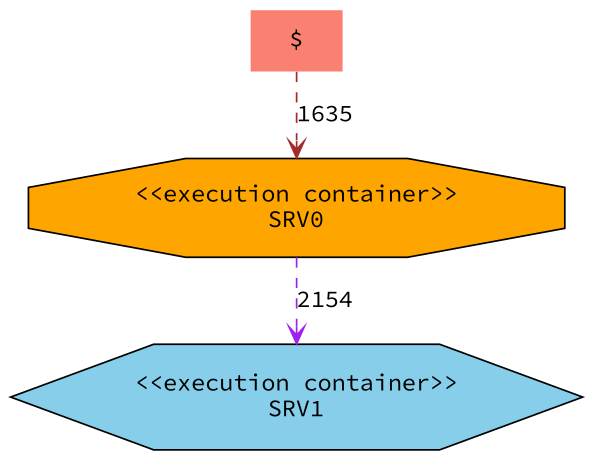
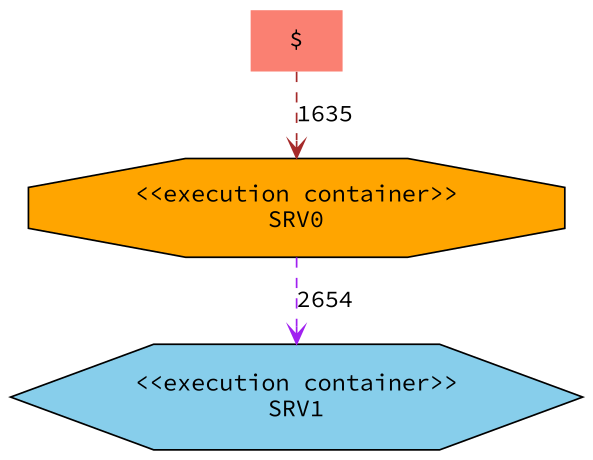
edge "<<execution container>> SRV0" -> "<<execution container>> SRV1": label "2154" -> "2654"
